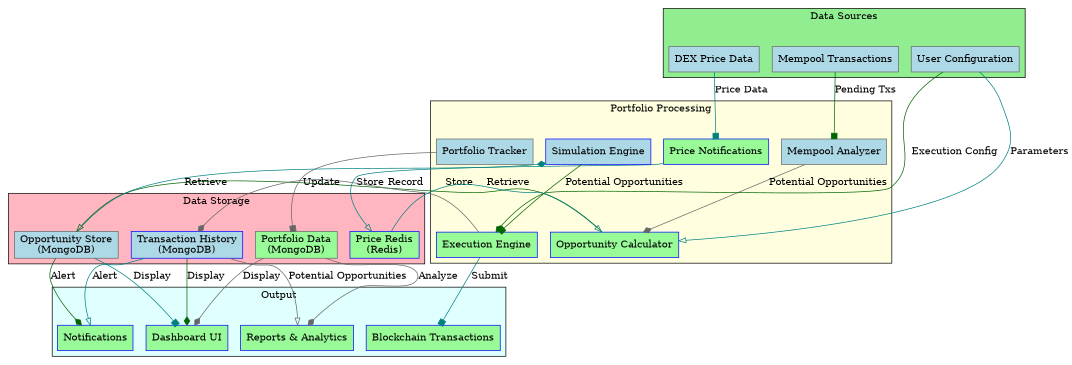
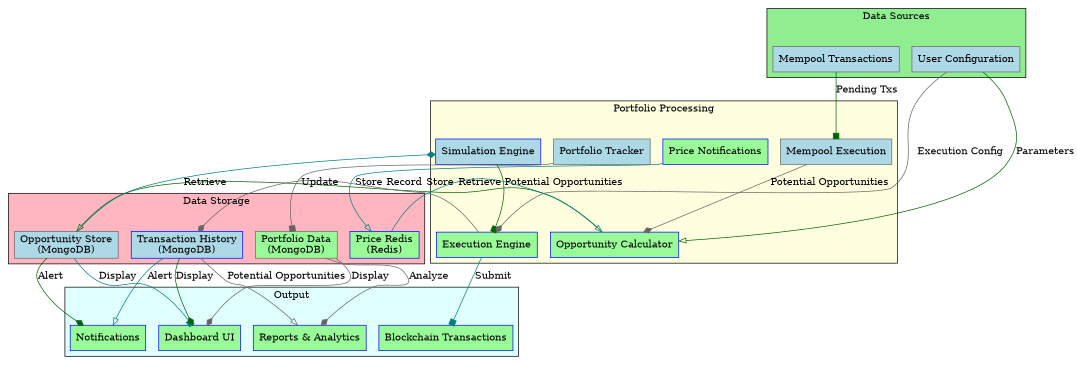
node "DEX Price Data": removed
node "Mempool Analyzer": label "Mempool Analyzer" -> "Mempool Execution"
edge "User Configuration" -> "Execution Engine": color darkgreen -> gray40
edge "User Configuration" -> "Opportunity Calculator": color teal -> darkgreen
